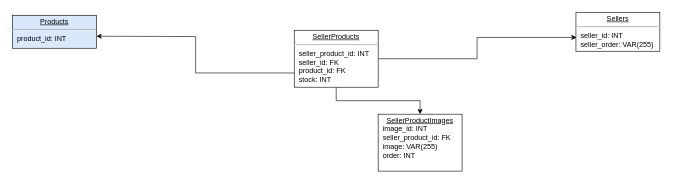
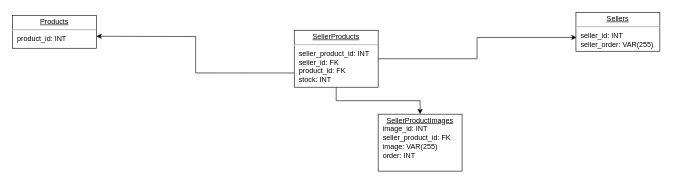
node "Products product_id: INT": fillcolor #dae8fc -> #ffffff
